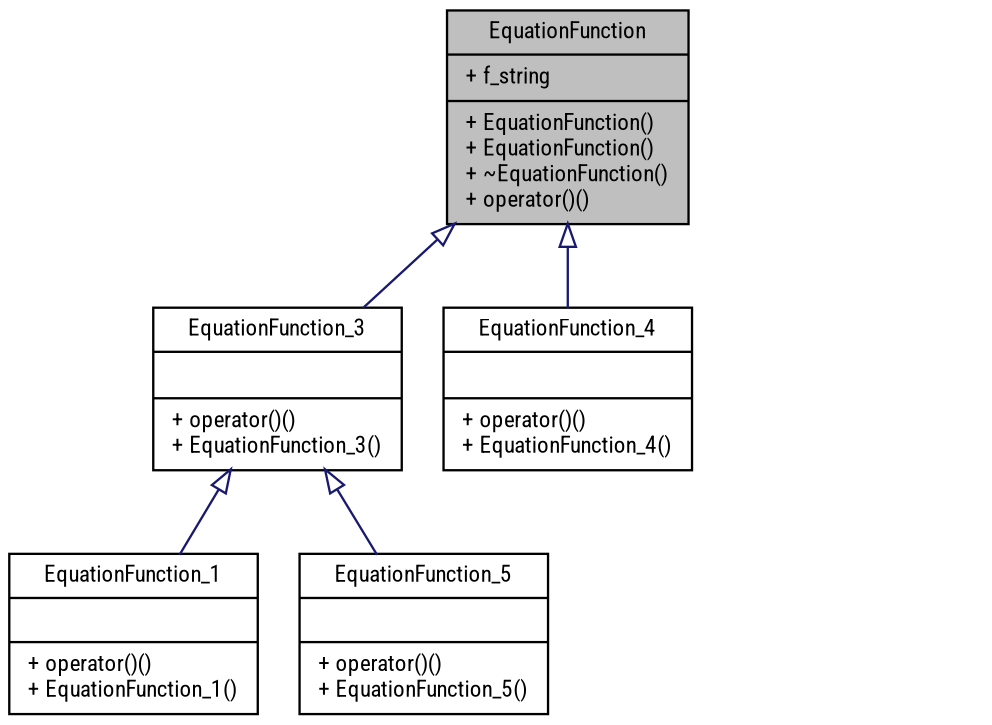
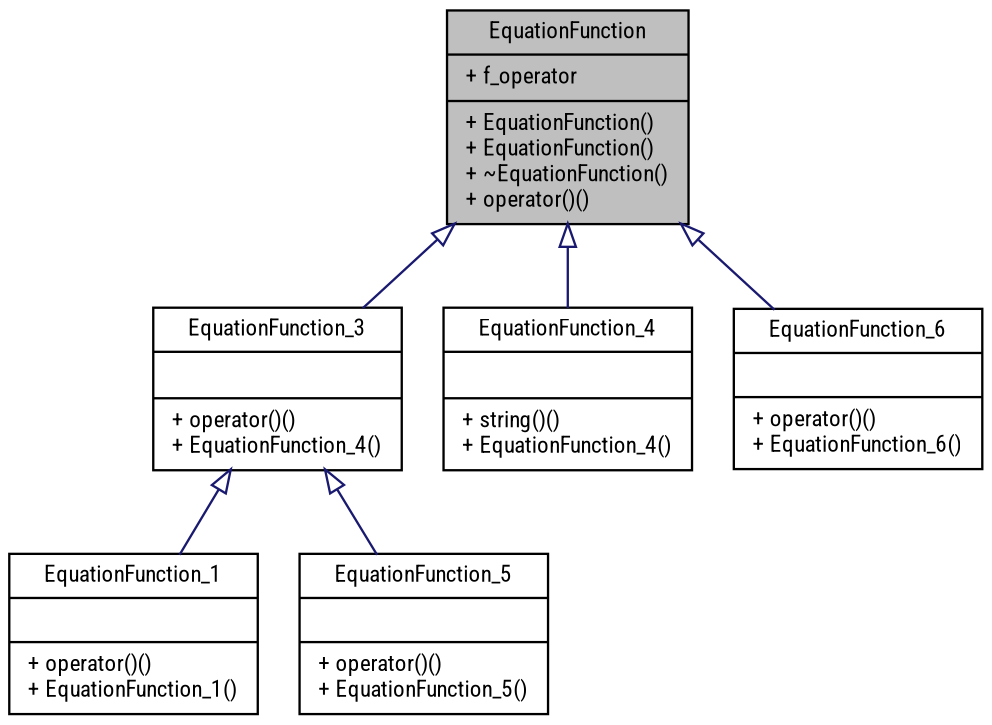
node "EquationFunction": text "+ f_string" -> "+ f_operator"
node "EquationFunction_6": added
node "EquationFunction_4": text "+ operator()()" -> "+ string()()"
node "EquationFunction_3": text "+ EquationFunction_3()" -> "+ EquationFunction_4()"
